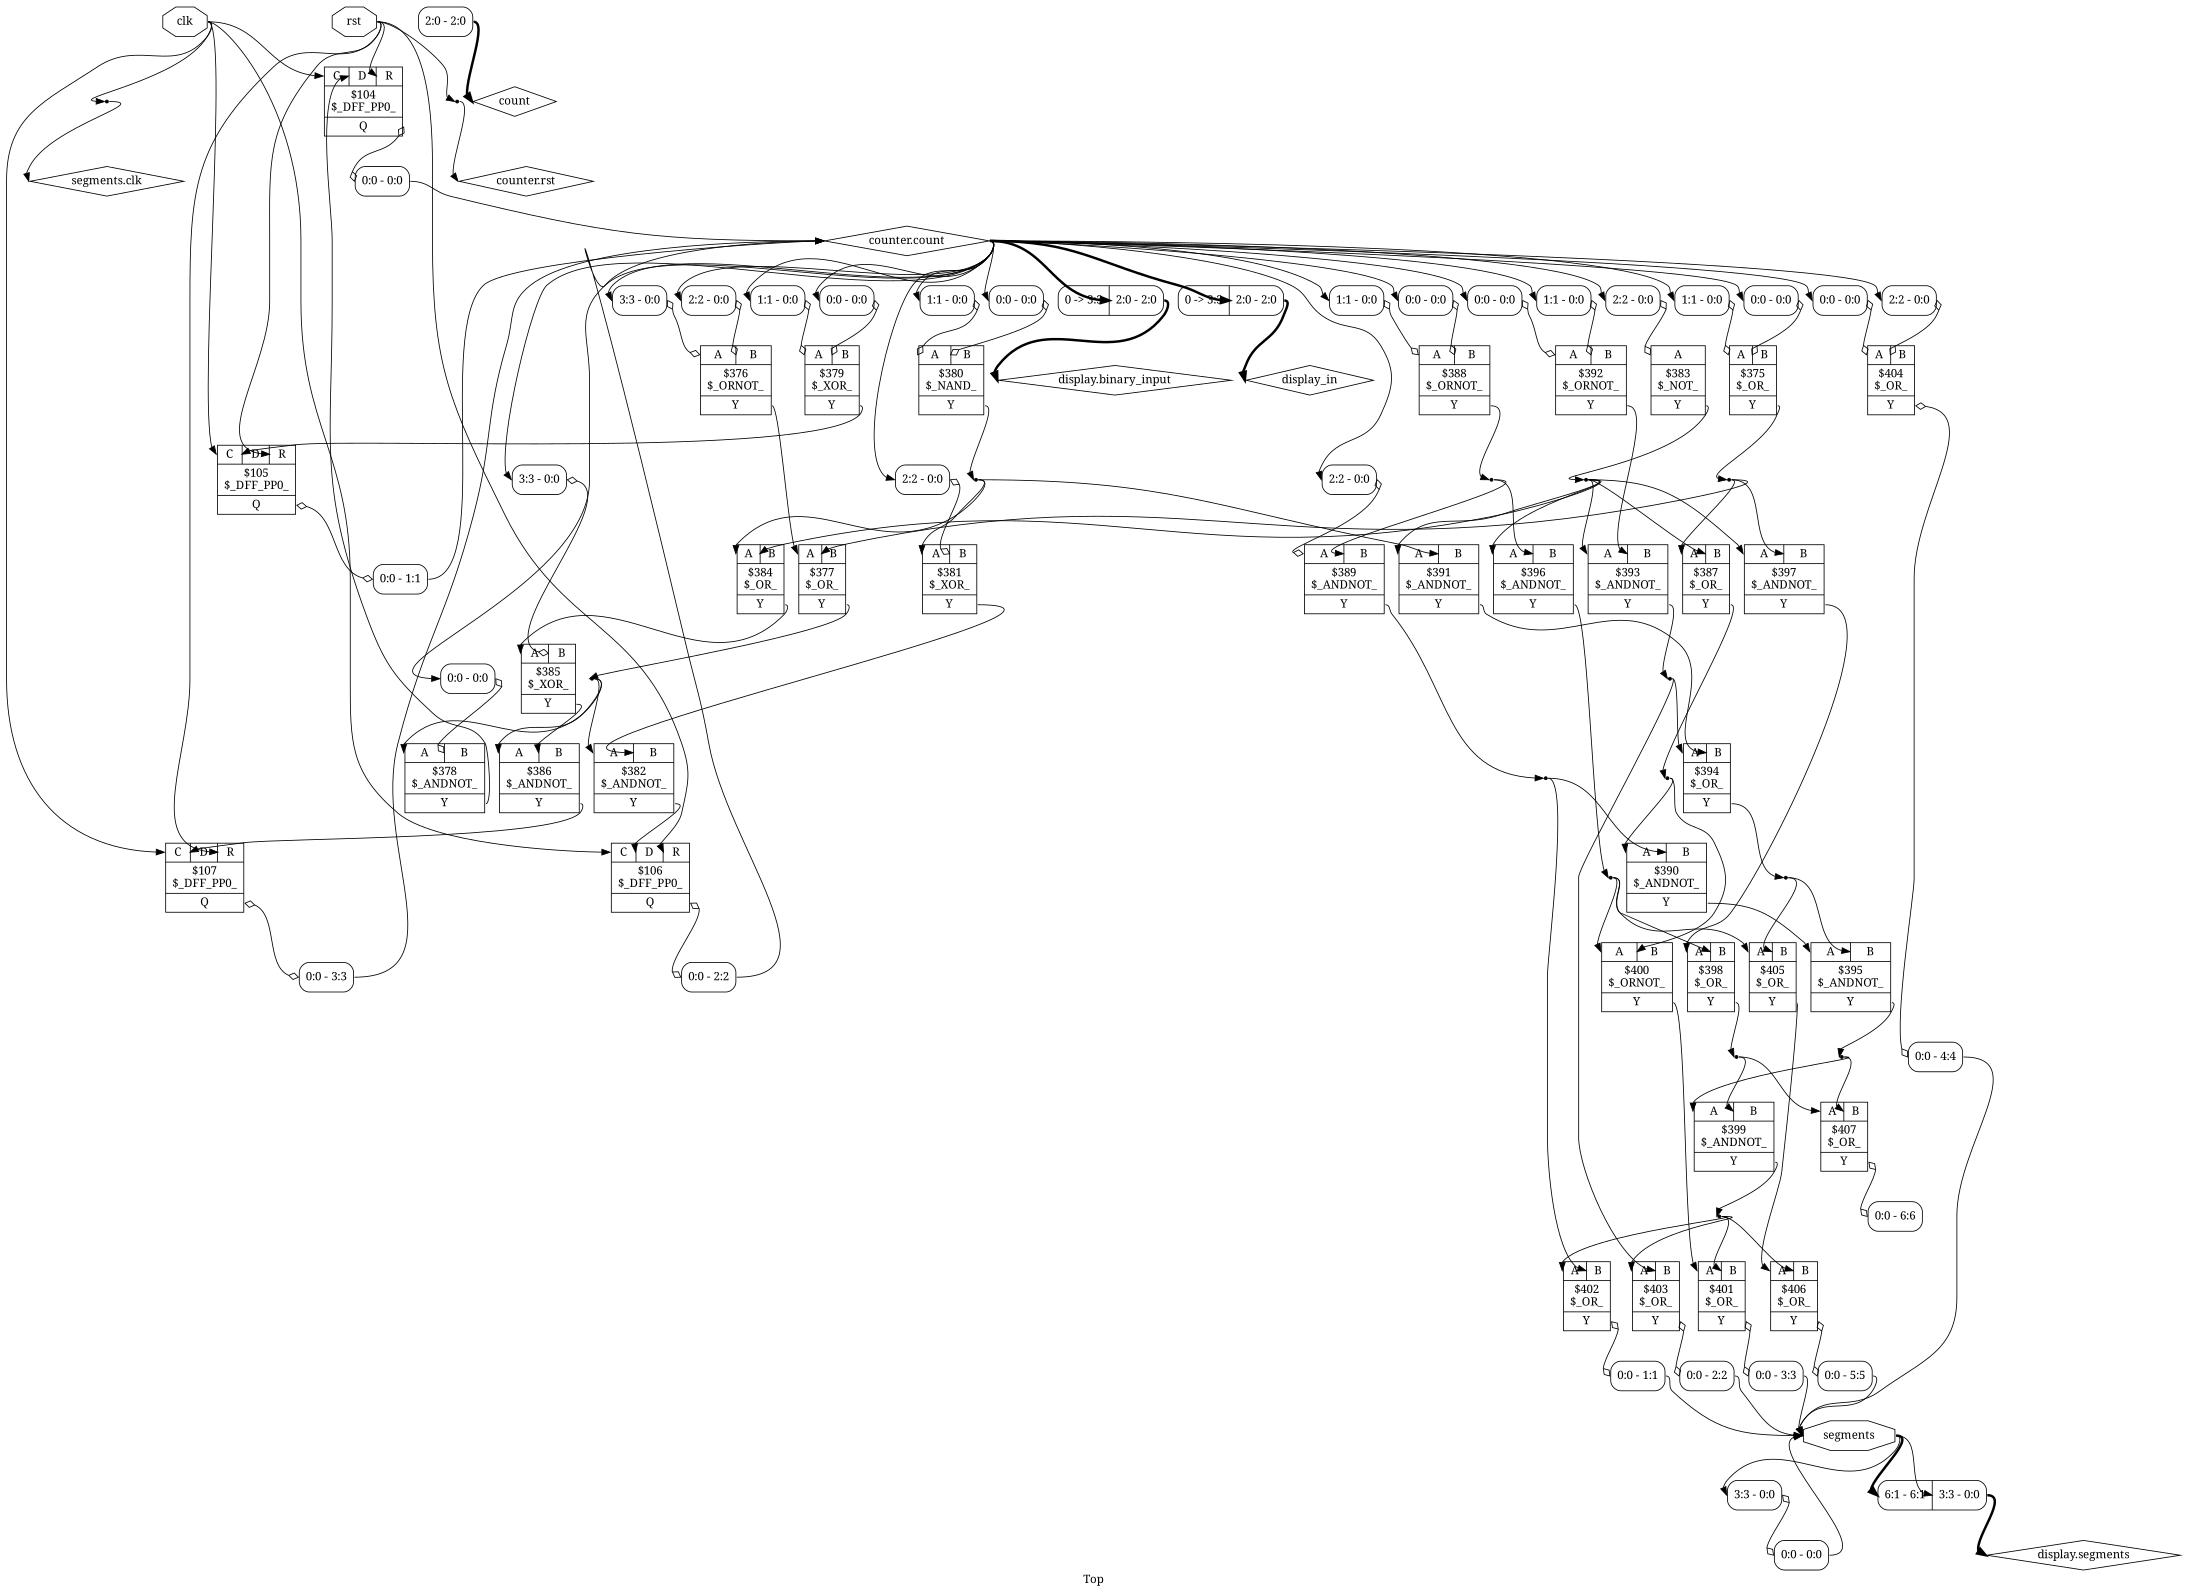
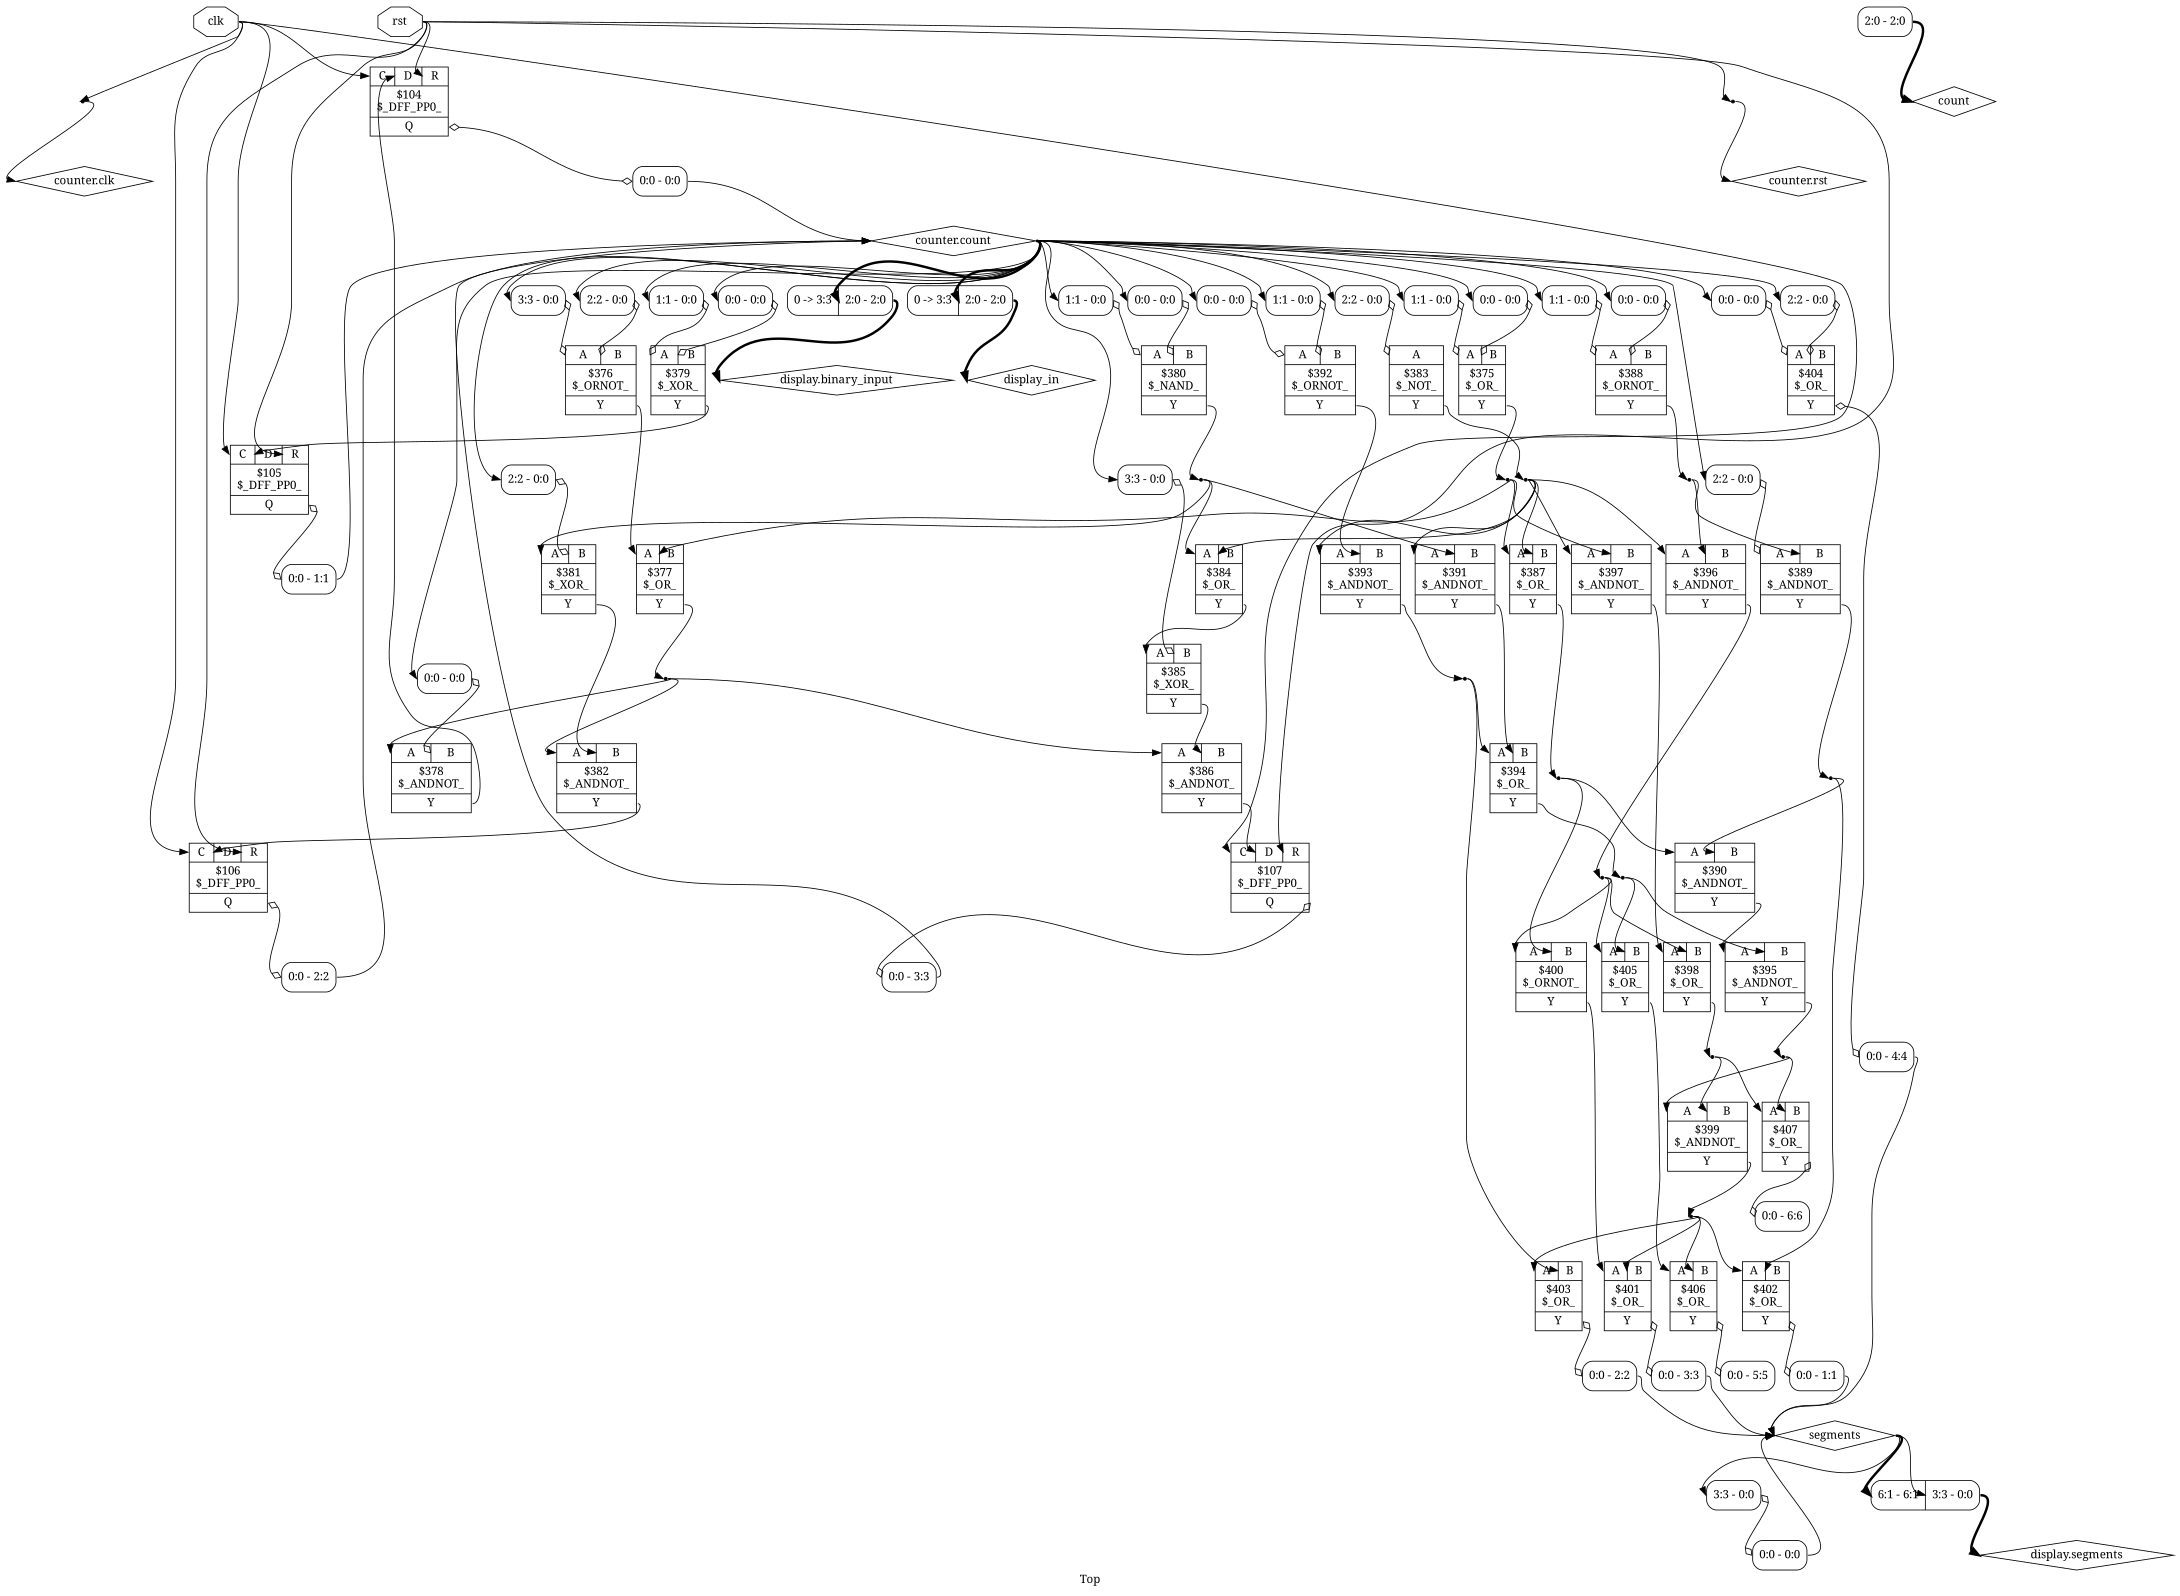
node "segments.clk": label "segments.clk" -> "counter.clk"
edge "0:0 - 5:5" -> "segments": removed
node "segments": shape octagon -> diamond
